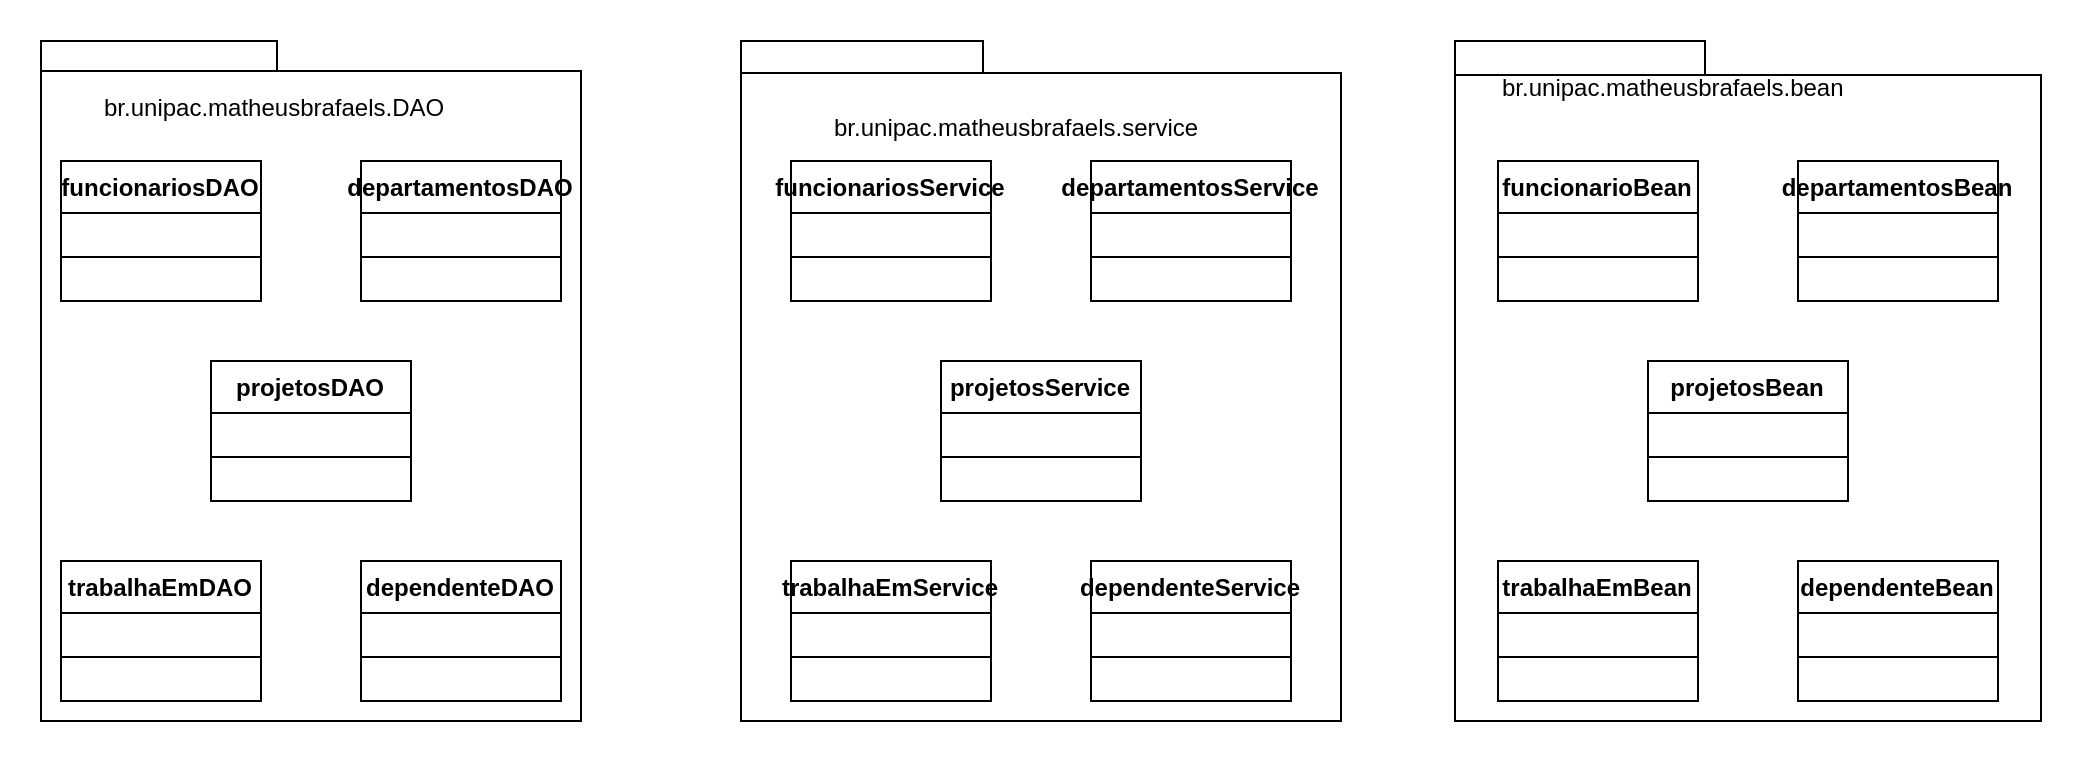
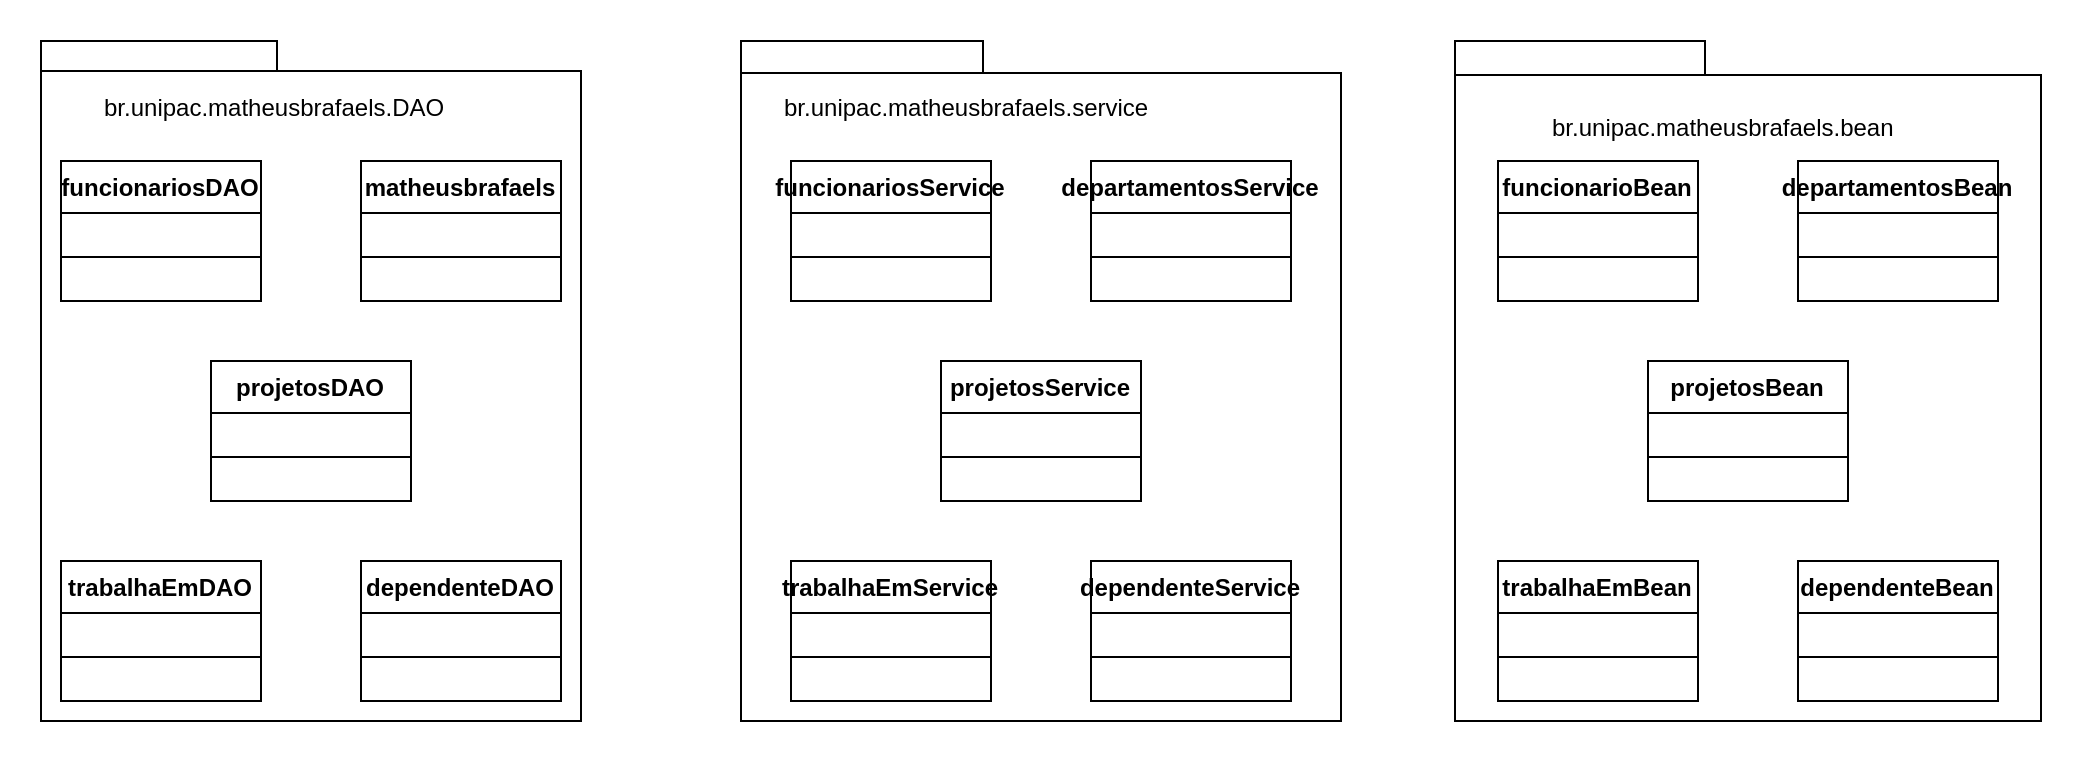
node "br.unipac.matheusbrafaels.bean": moved (1698, 91) -> (1748, 131)
node "br.unipac.matheusbrafaels.service": moved (1041, 131) -> (991, 111)
node "departamentosDAO": label "departamentosDAO" -> "matheusbrafaels"
